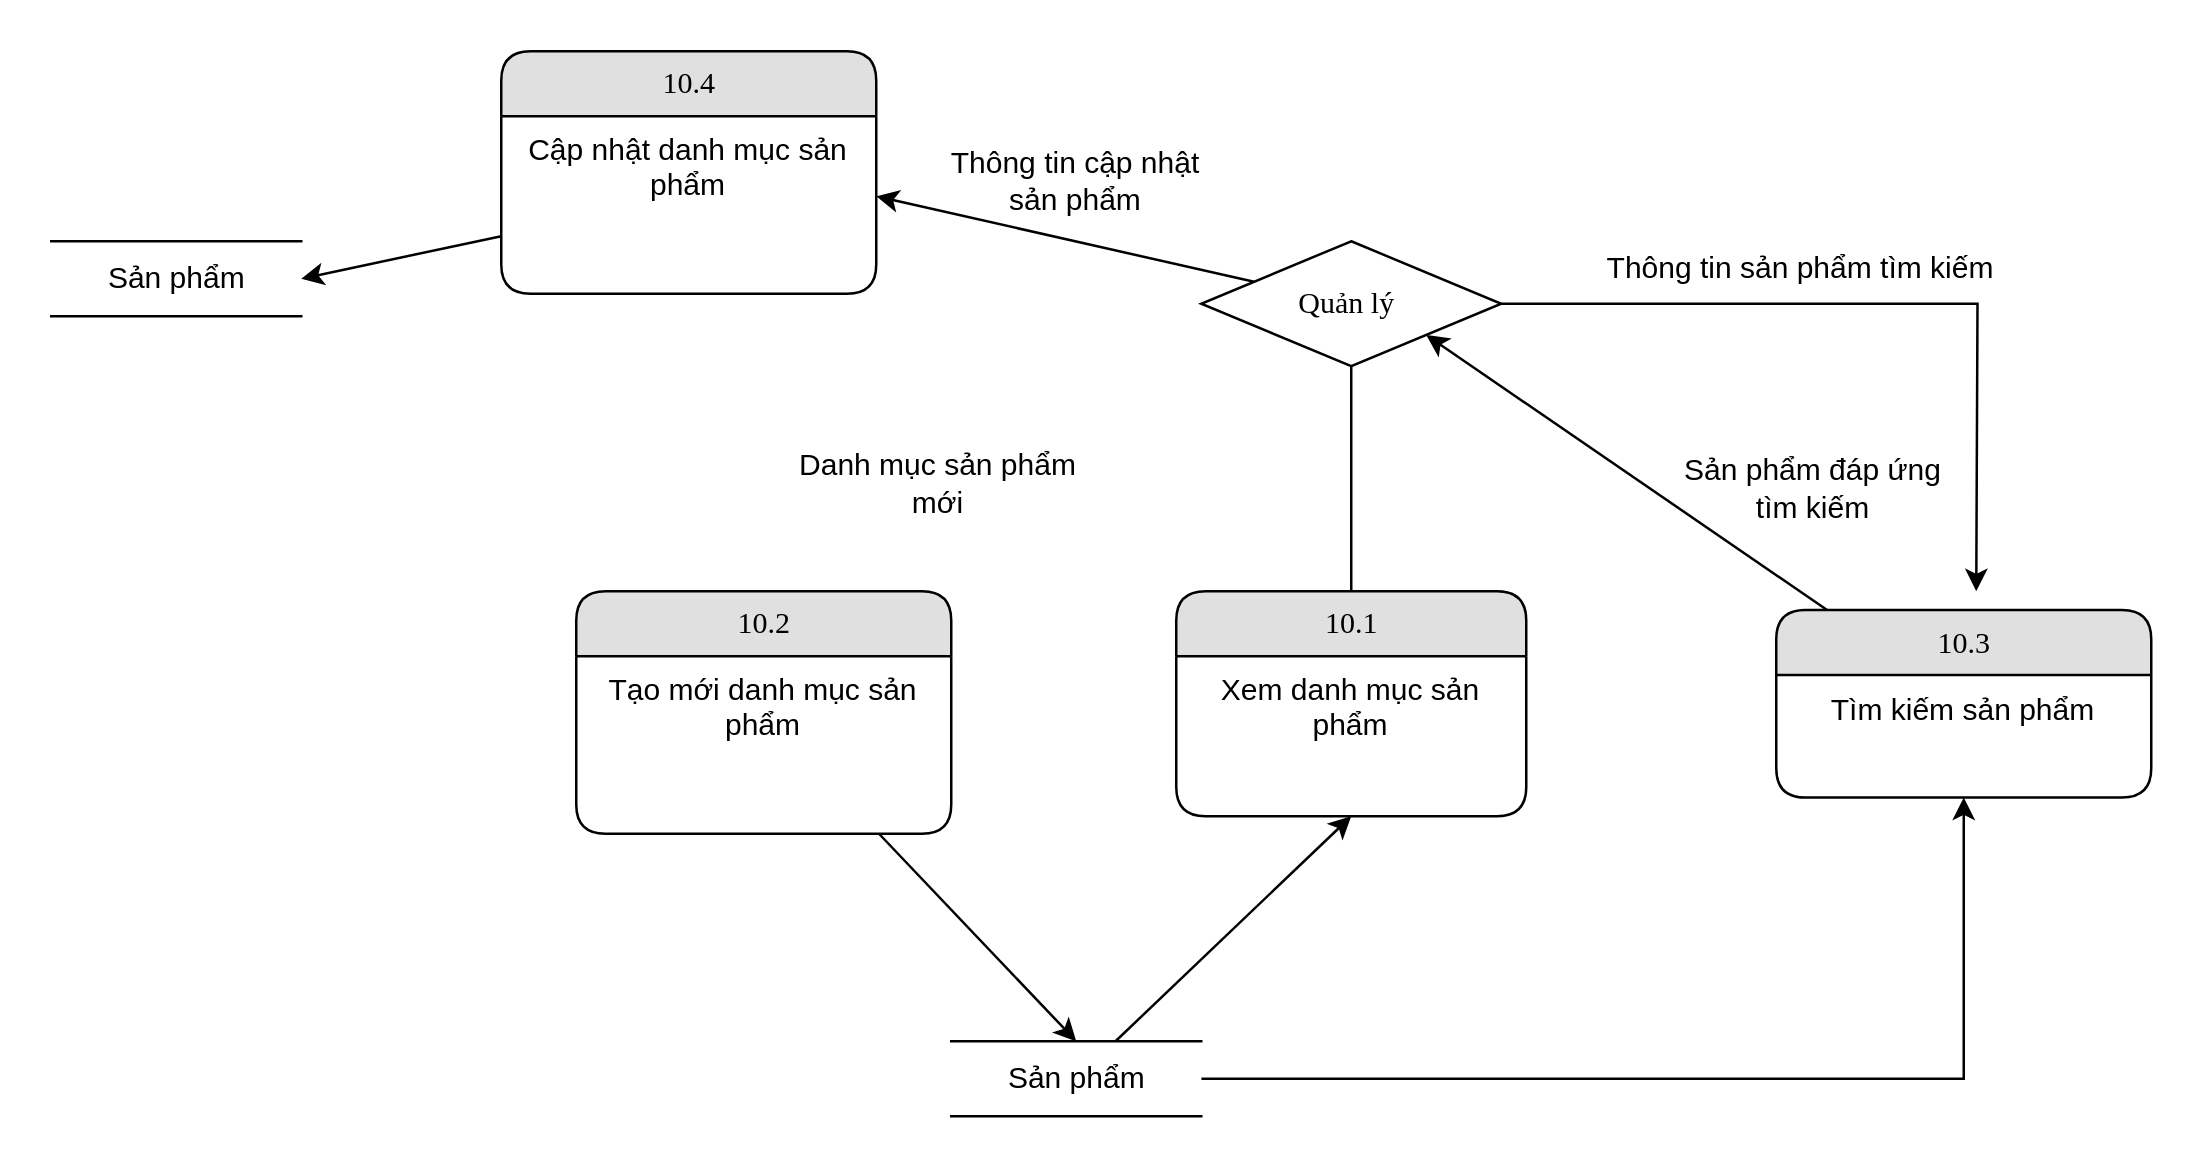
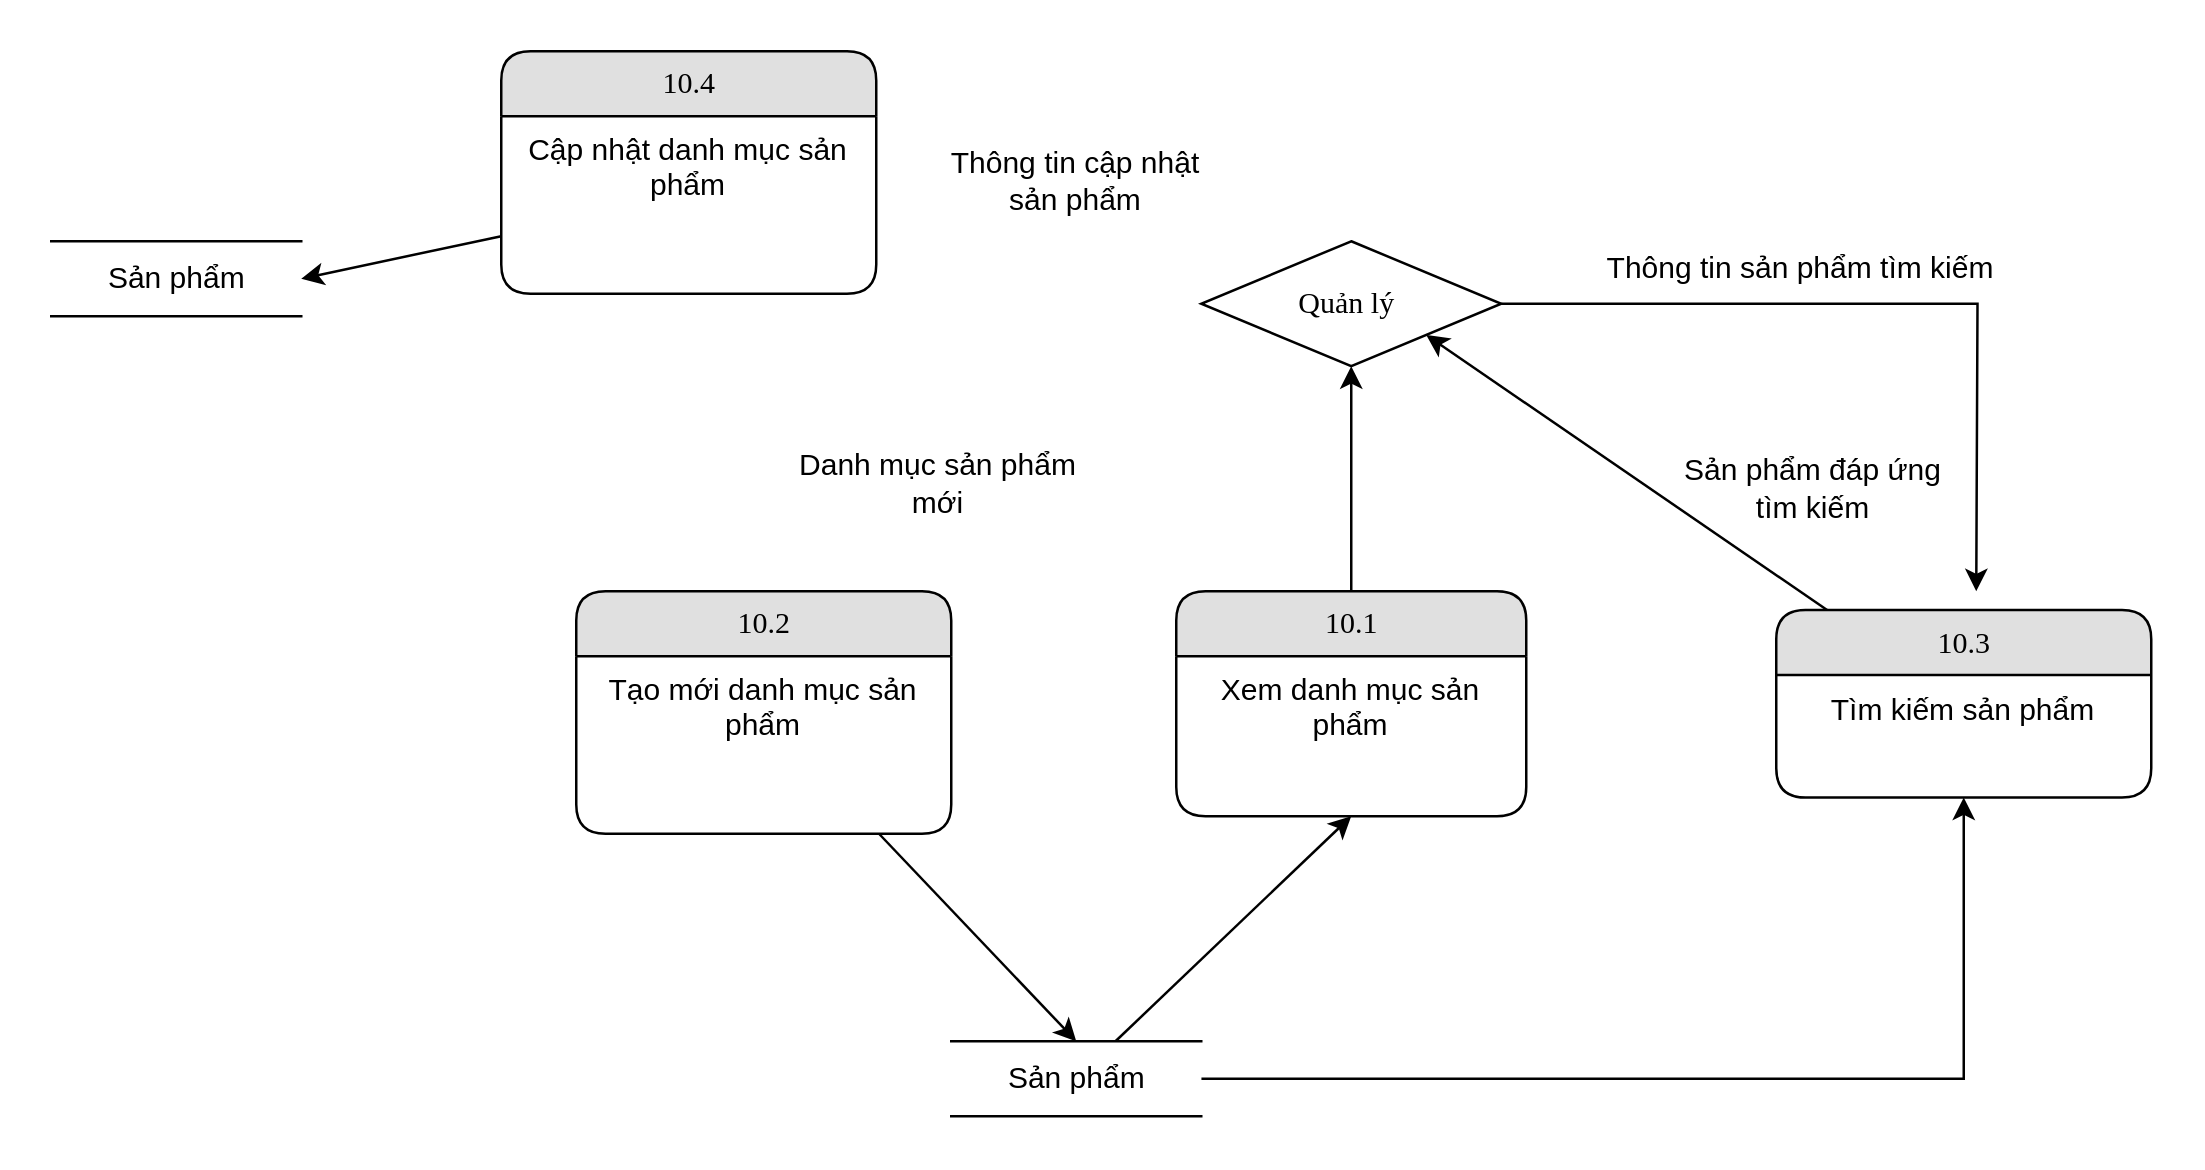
edge "Quản lý" -> "Cập nhật danh mục sản phẩm": removed
edge "Quản lý" -- "10.1": arrowhead none -> classic
